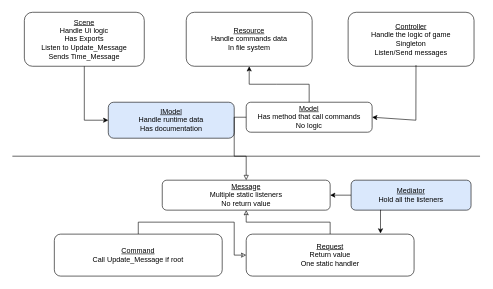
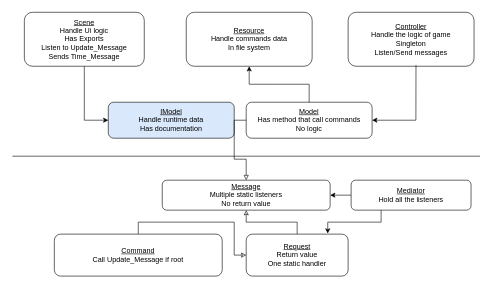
node "Model Has method that call commands No logic": size 126x30 -> 126x36
node "Mediator Hold all the listeners": fillcolor #dae8fc -> #ffffff
node "Request Return value One static handler": size 168x42 -> 102x42
